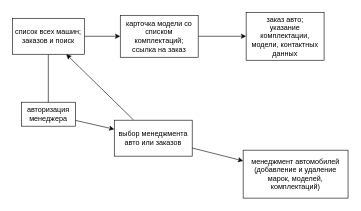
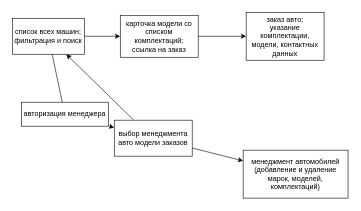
node "список всех машин; заказов и поиск": label "список всех машин; заказов и поиск" -> "список всех машин; фильтрация и поиск"
node "авторизация менеджера": size 54x24 -> 87x24
node "выбор менеджмента авто или заказов": label "выбор менеджмента авто или заказов" -> "выбор менеджмента авто модели заказов"
